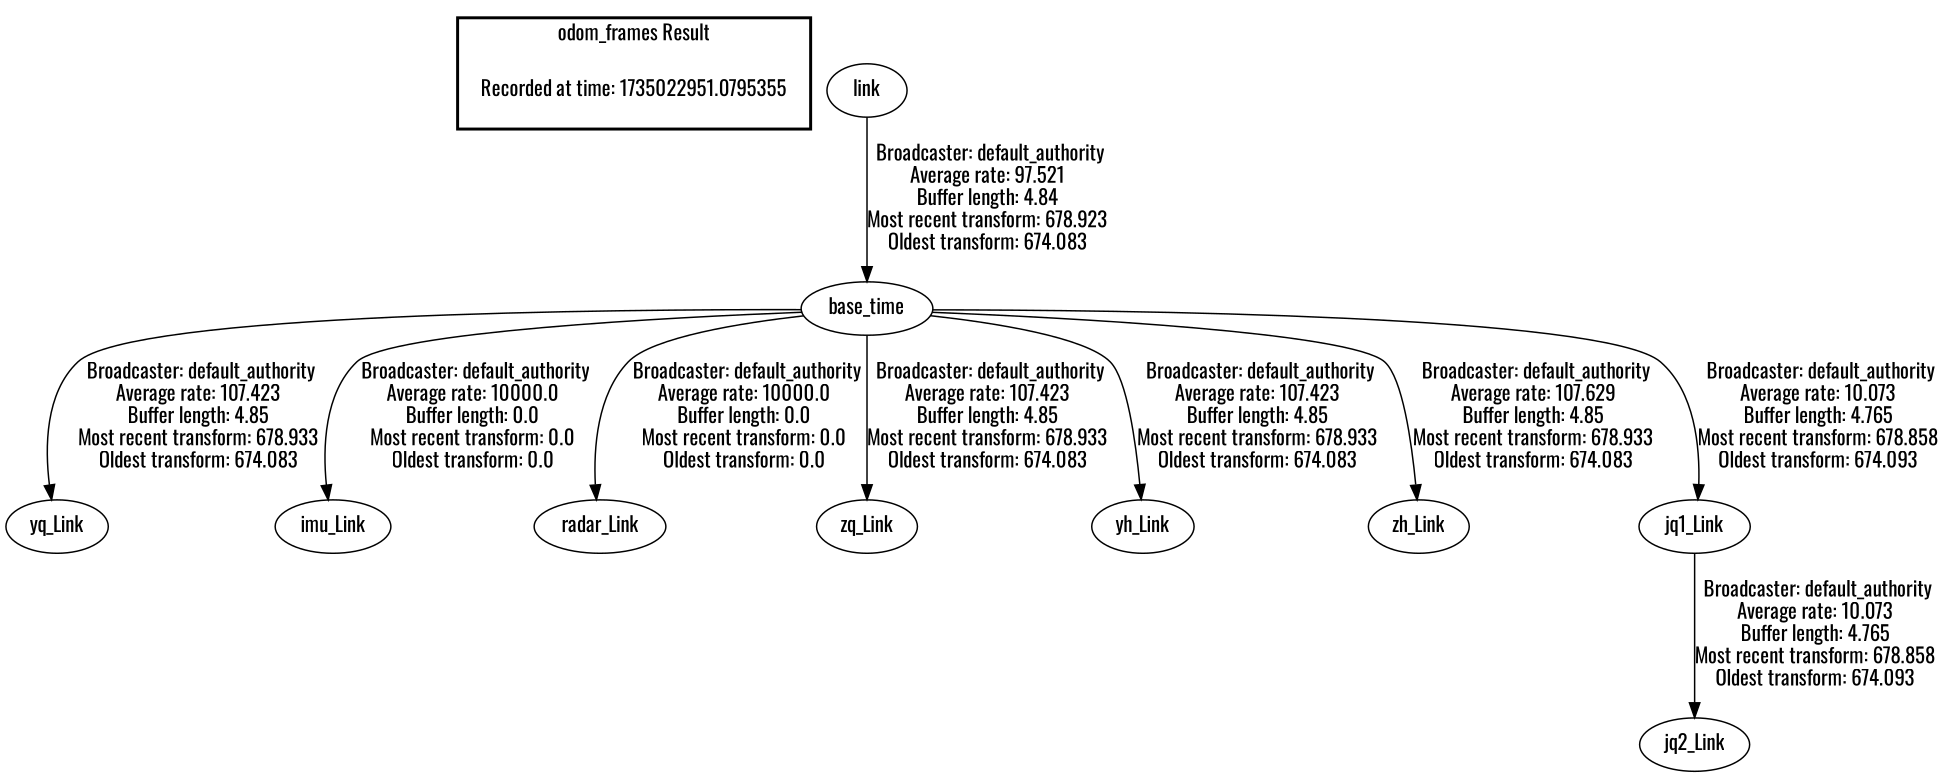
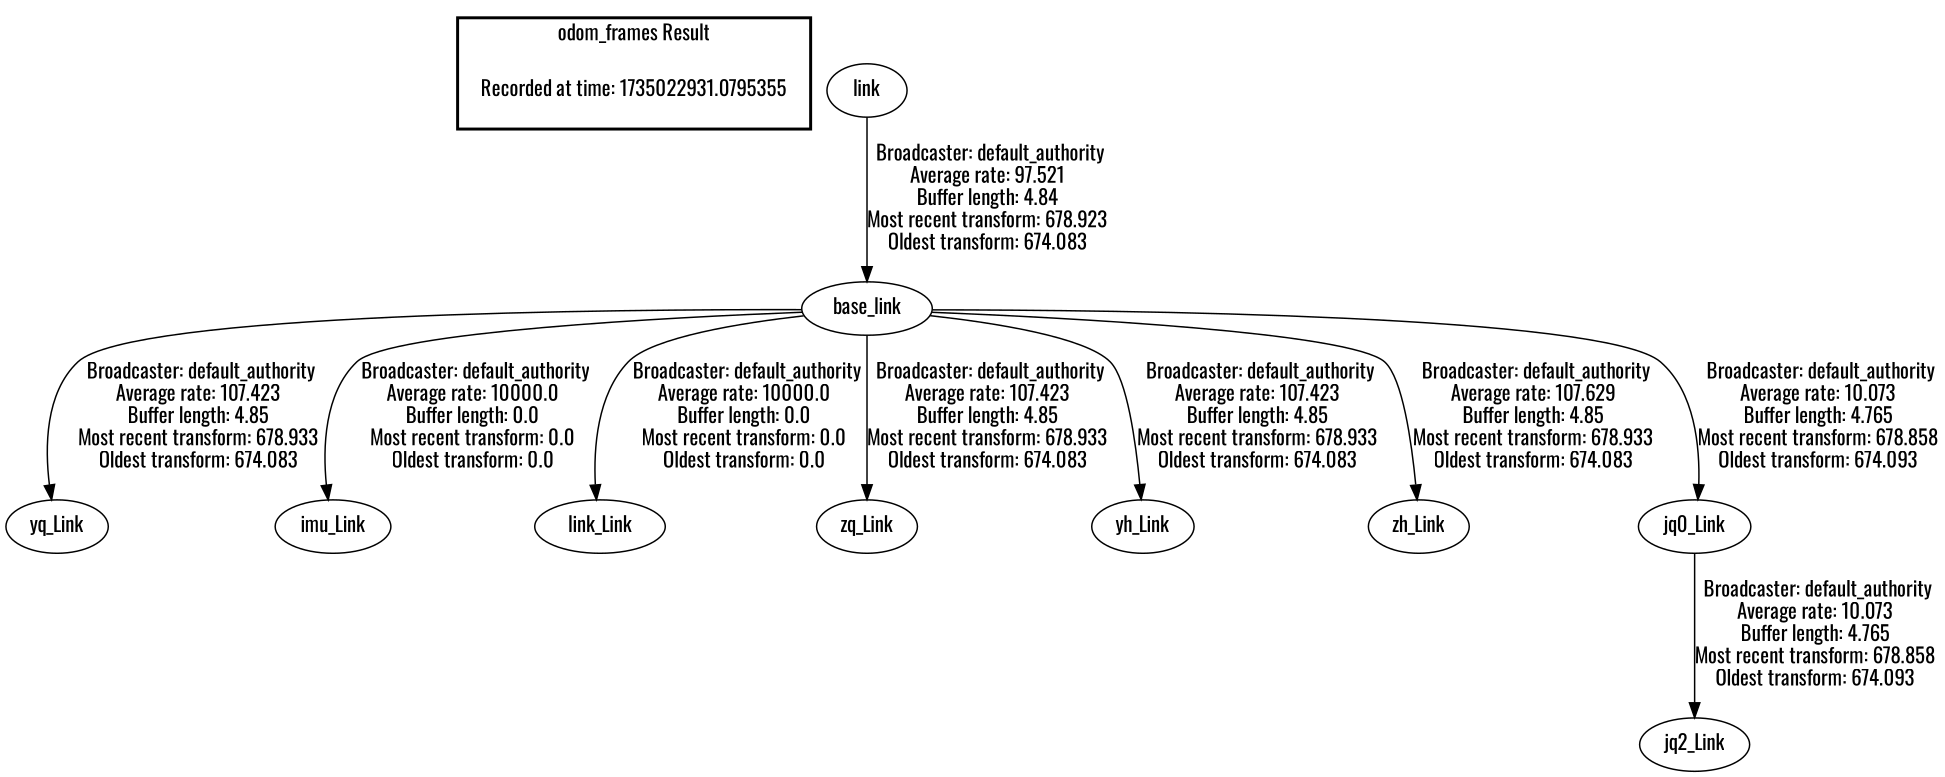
node "Recorded at time: 1735022951.0795355": label "Recorded at time: 1735022951.0795355" -> "Recorded at time: 1735022931.0795355"
node "base_time": label "base_time" -> "base_link"
node "radar_Link": label "radar_Link" -> "link_Link"
node "jq1_Link": label "jq1_Link" -> "jq0_Link"
